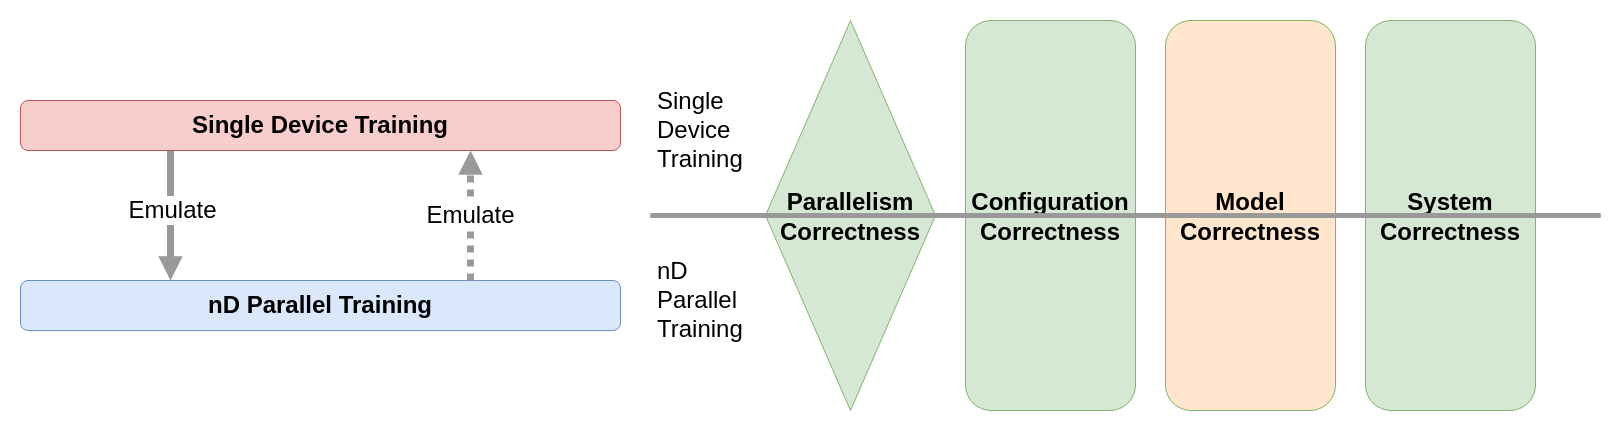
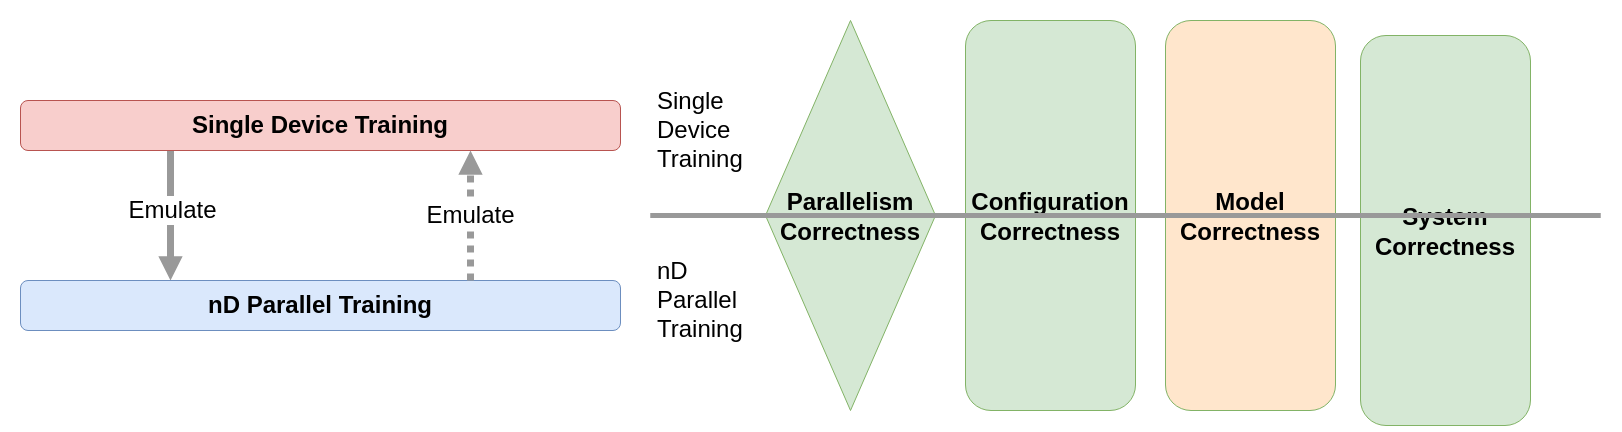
node "System Correctness": moved (1451, 216) -> (1446, 231)
